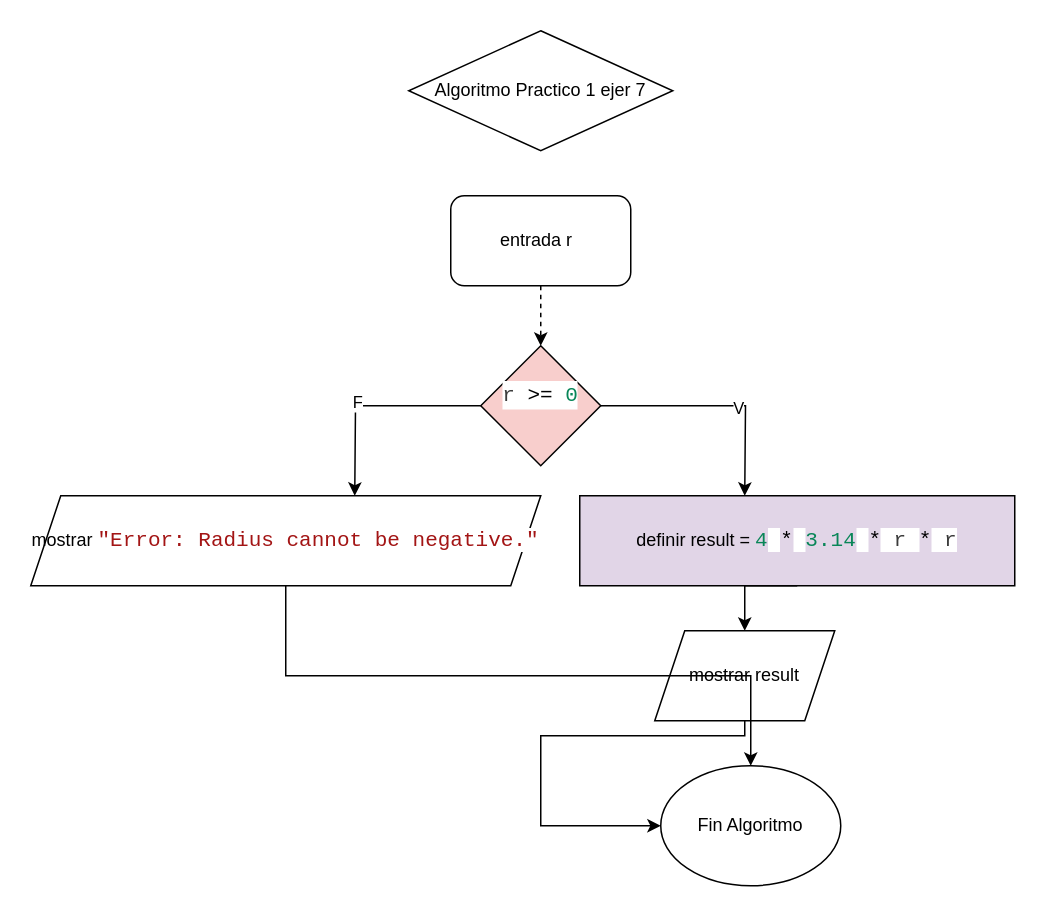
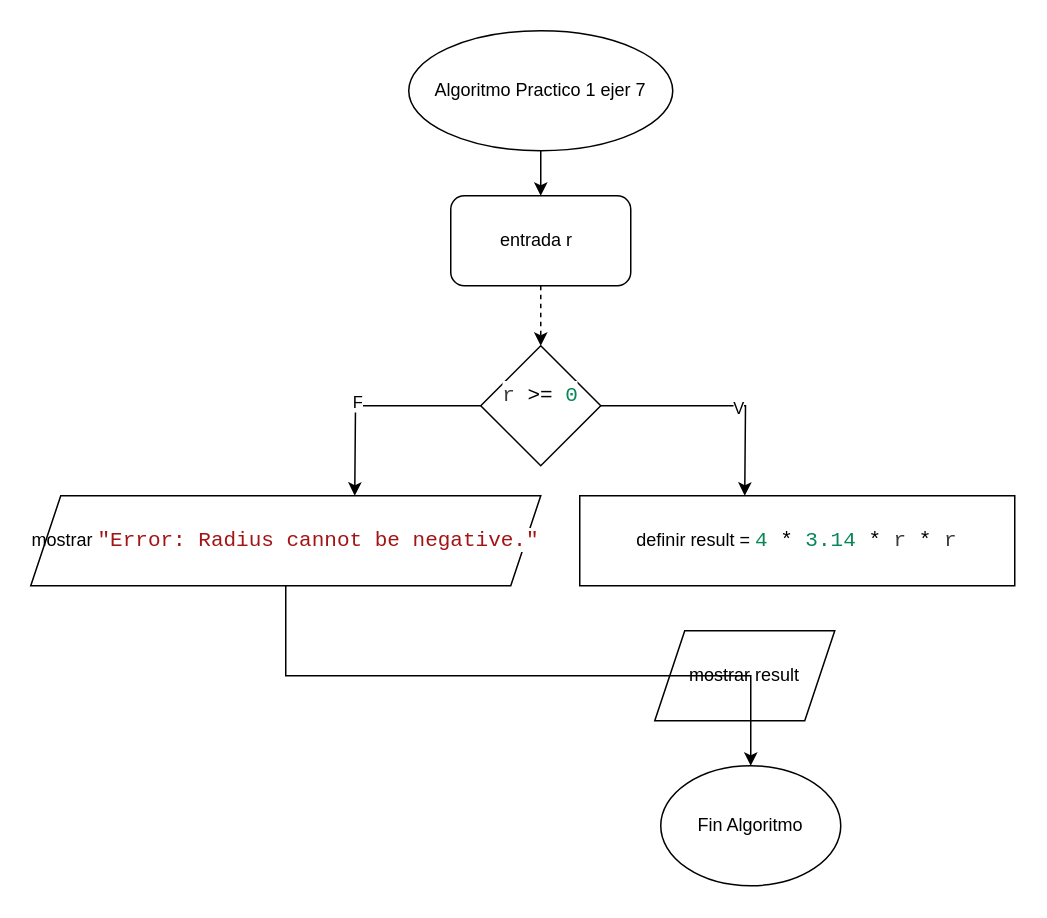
node "Algoritmo Practico 1 ejer 7": shape diamond -> ellipse
edge "Algoritmo Practico 1 ejer 7" -> "entrada r": added
node "r >= 0": fillcolor #f8cecc -> #ffffff
node "definir result = 4 * 3.14 * r * r": fillcolor #e1d5e7 -> #ffffff
edge "definir result = 4 * 3.14 * r * r" -> "mostrar result": removed
edge "mostrar result" -> "Fin Algoritmo": removed
